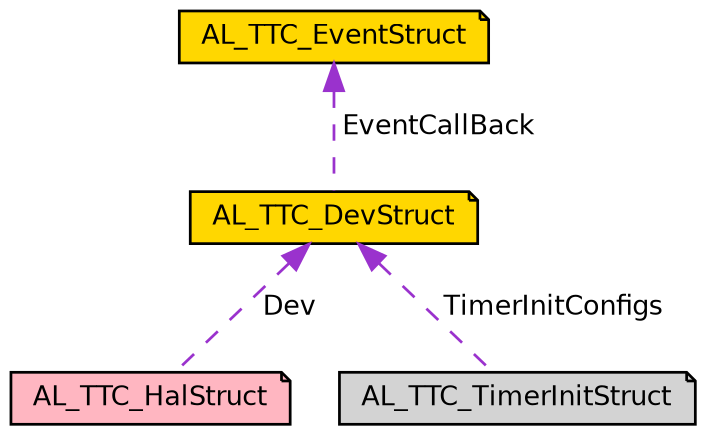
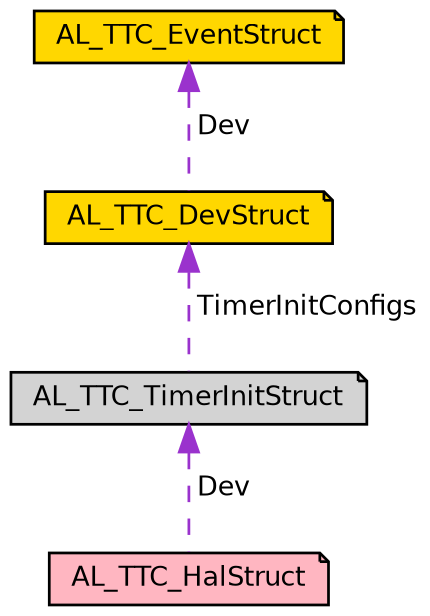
edge "AL_TTC_DevStruct" -> "AL_TTC_EventStruct": label " EventCallBack" -> " Dev"
edge "AL_TTC_HalStruct" -> "AL_TTC_DevStruct": now "AL_TTC_HalStruct" -> "AL_TTC_TimerInitStruct"
